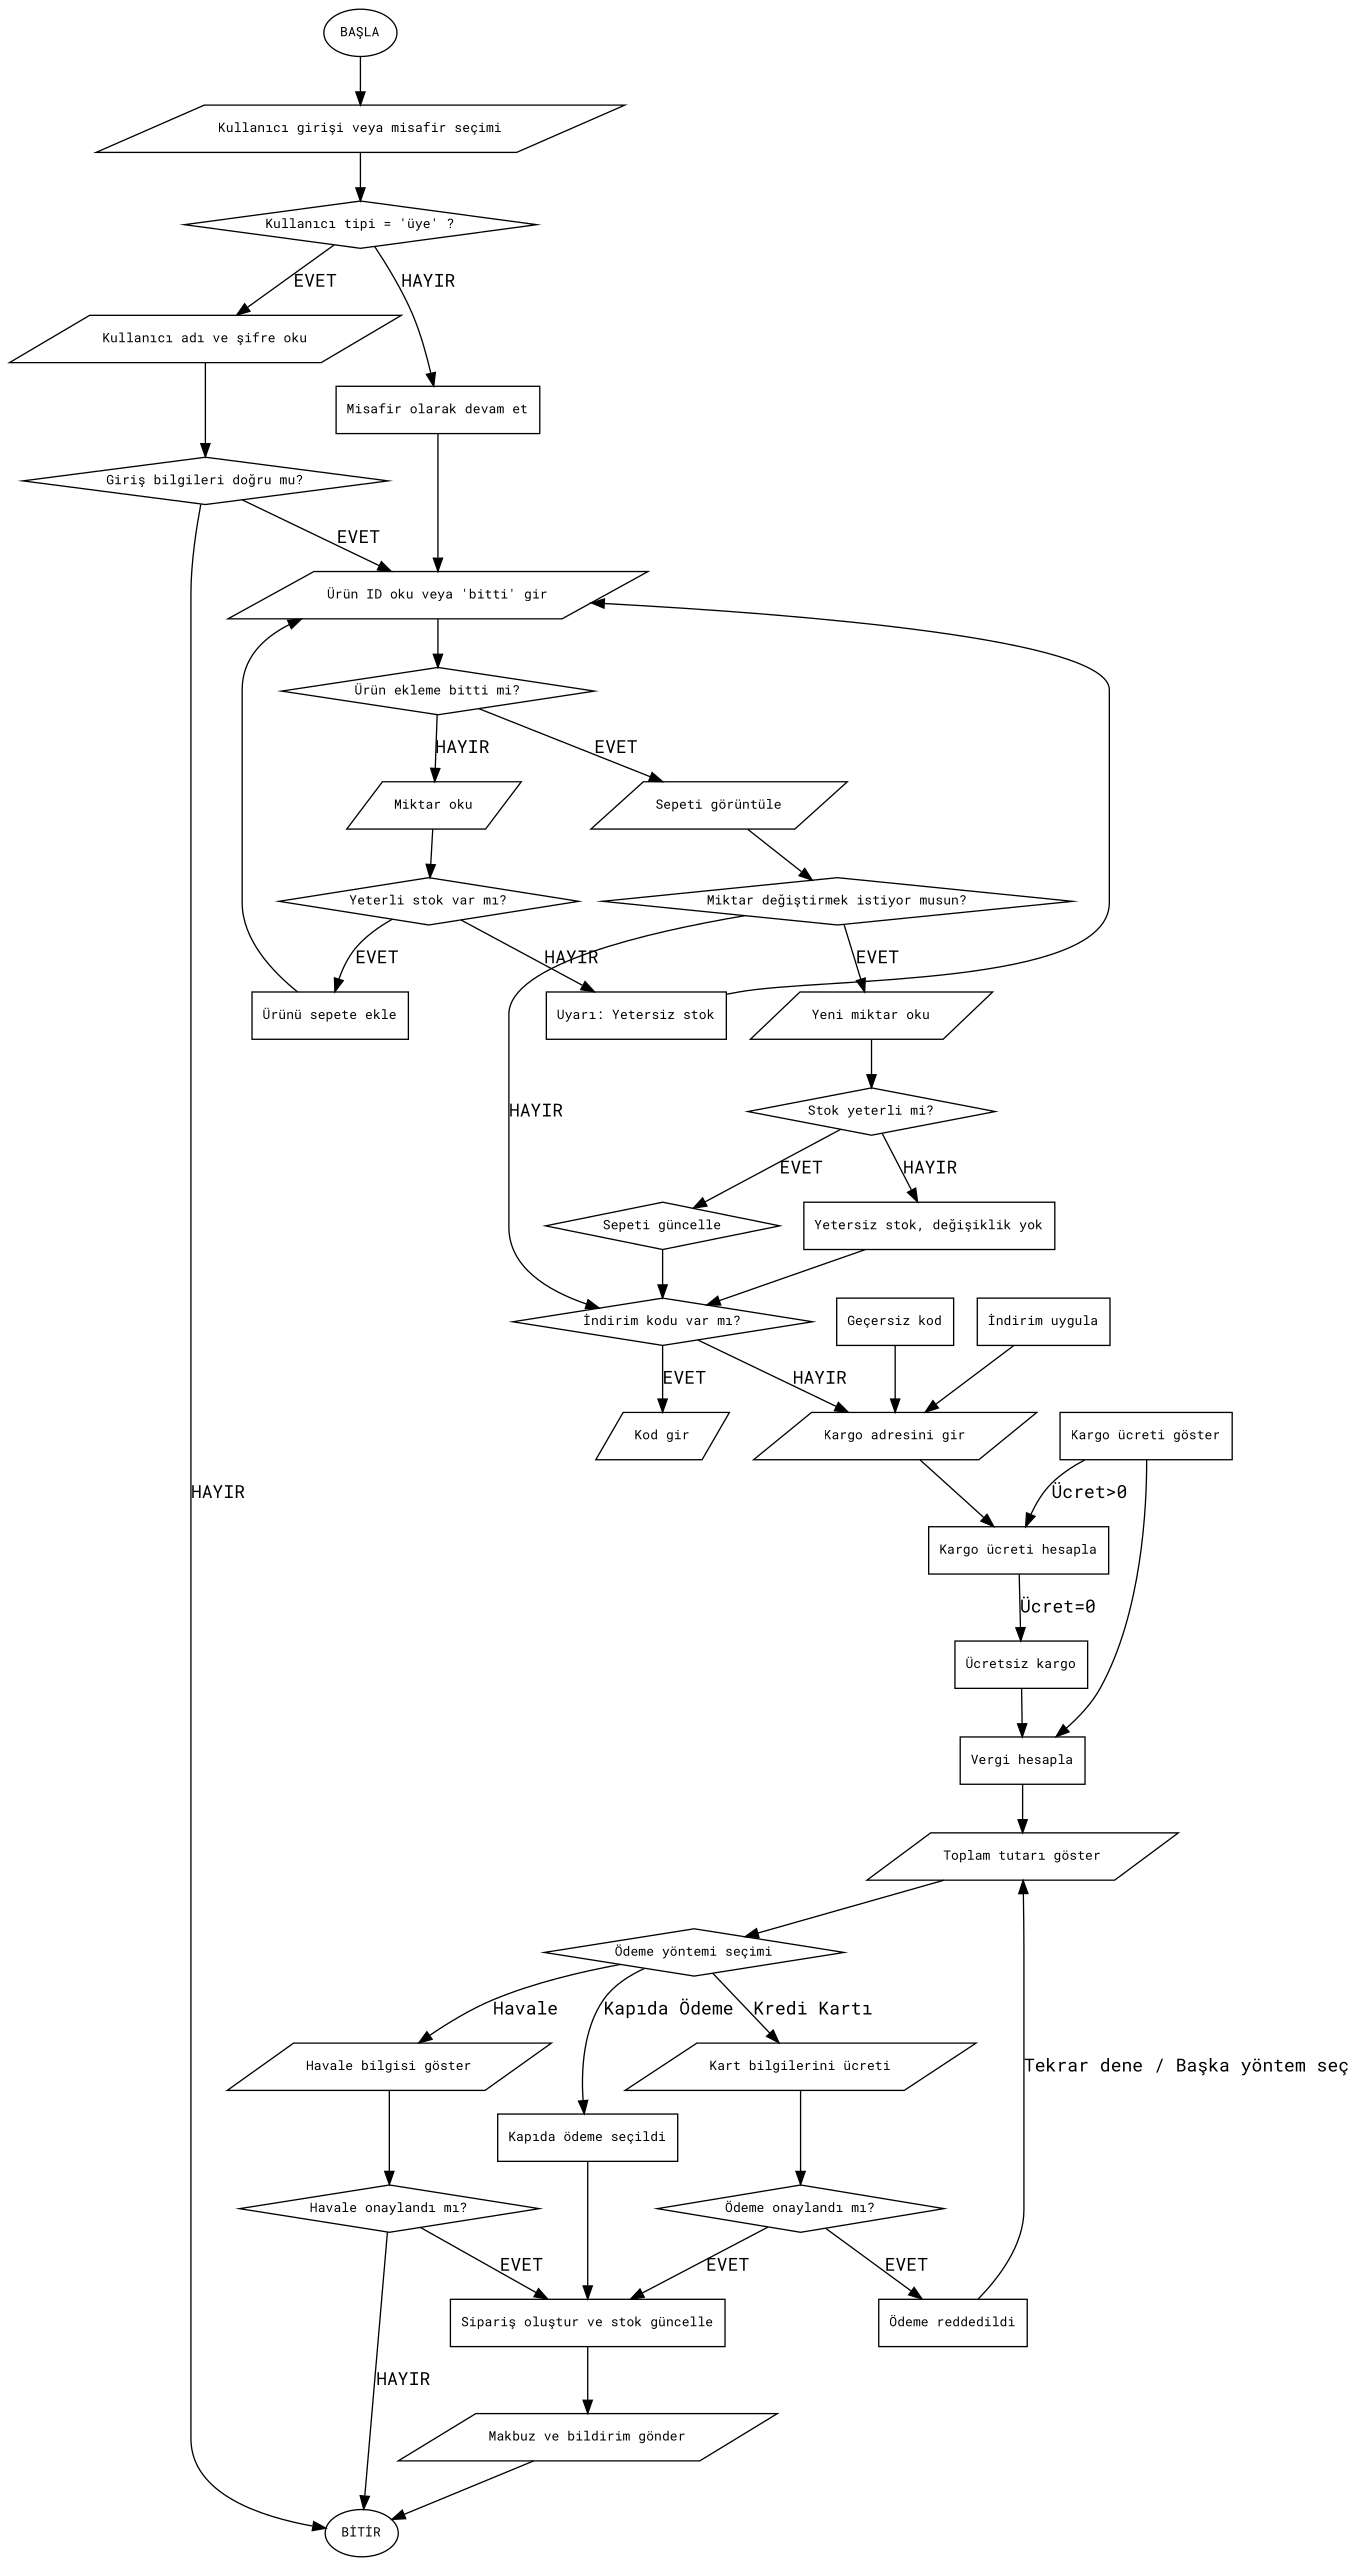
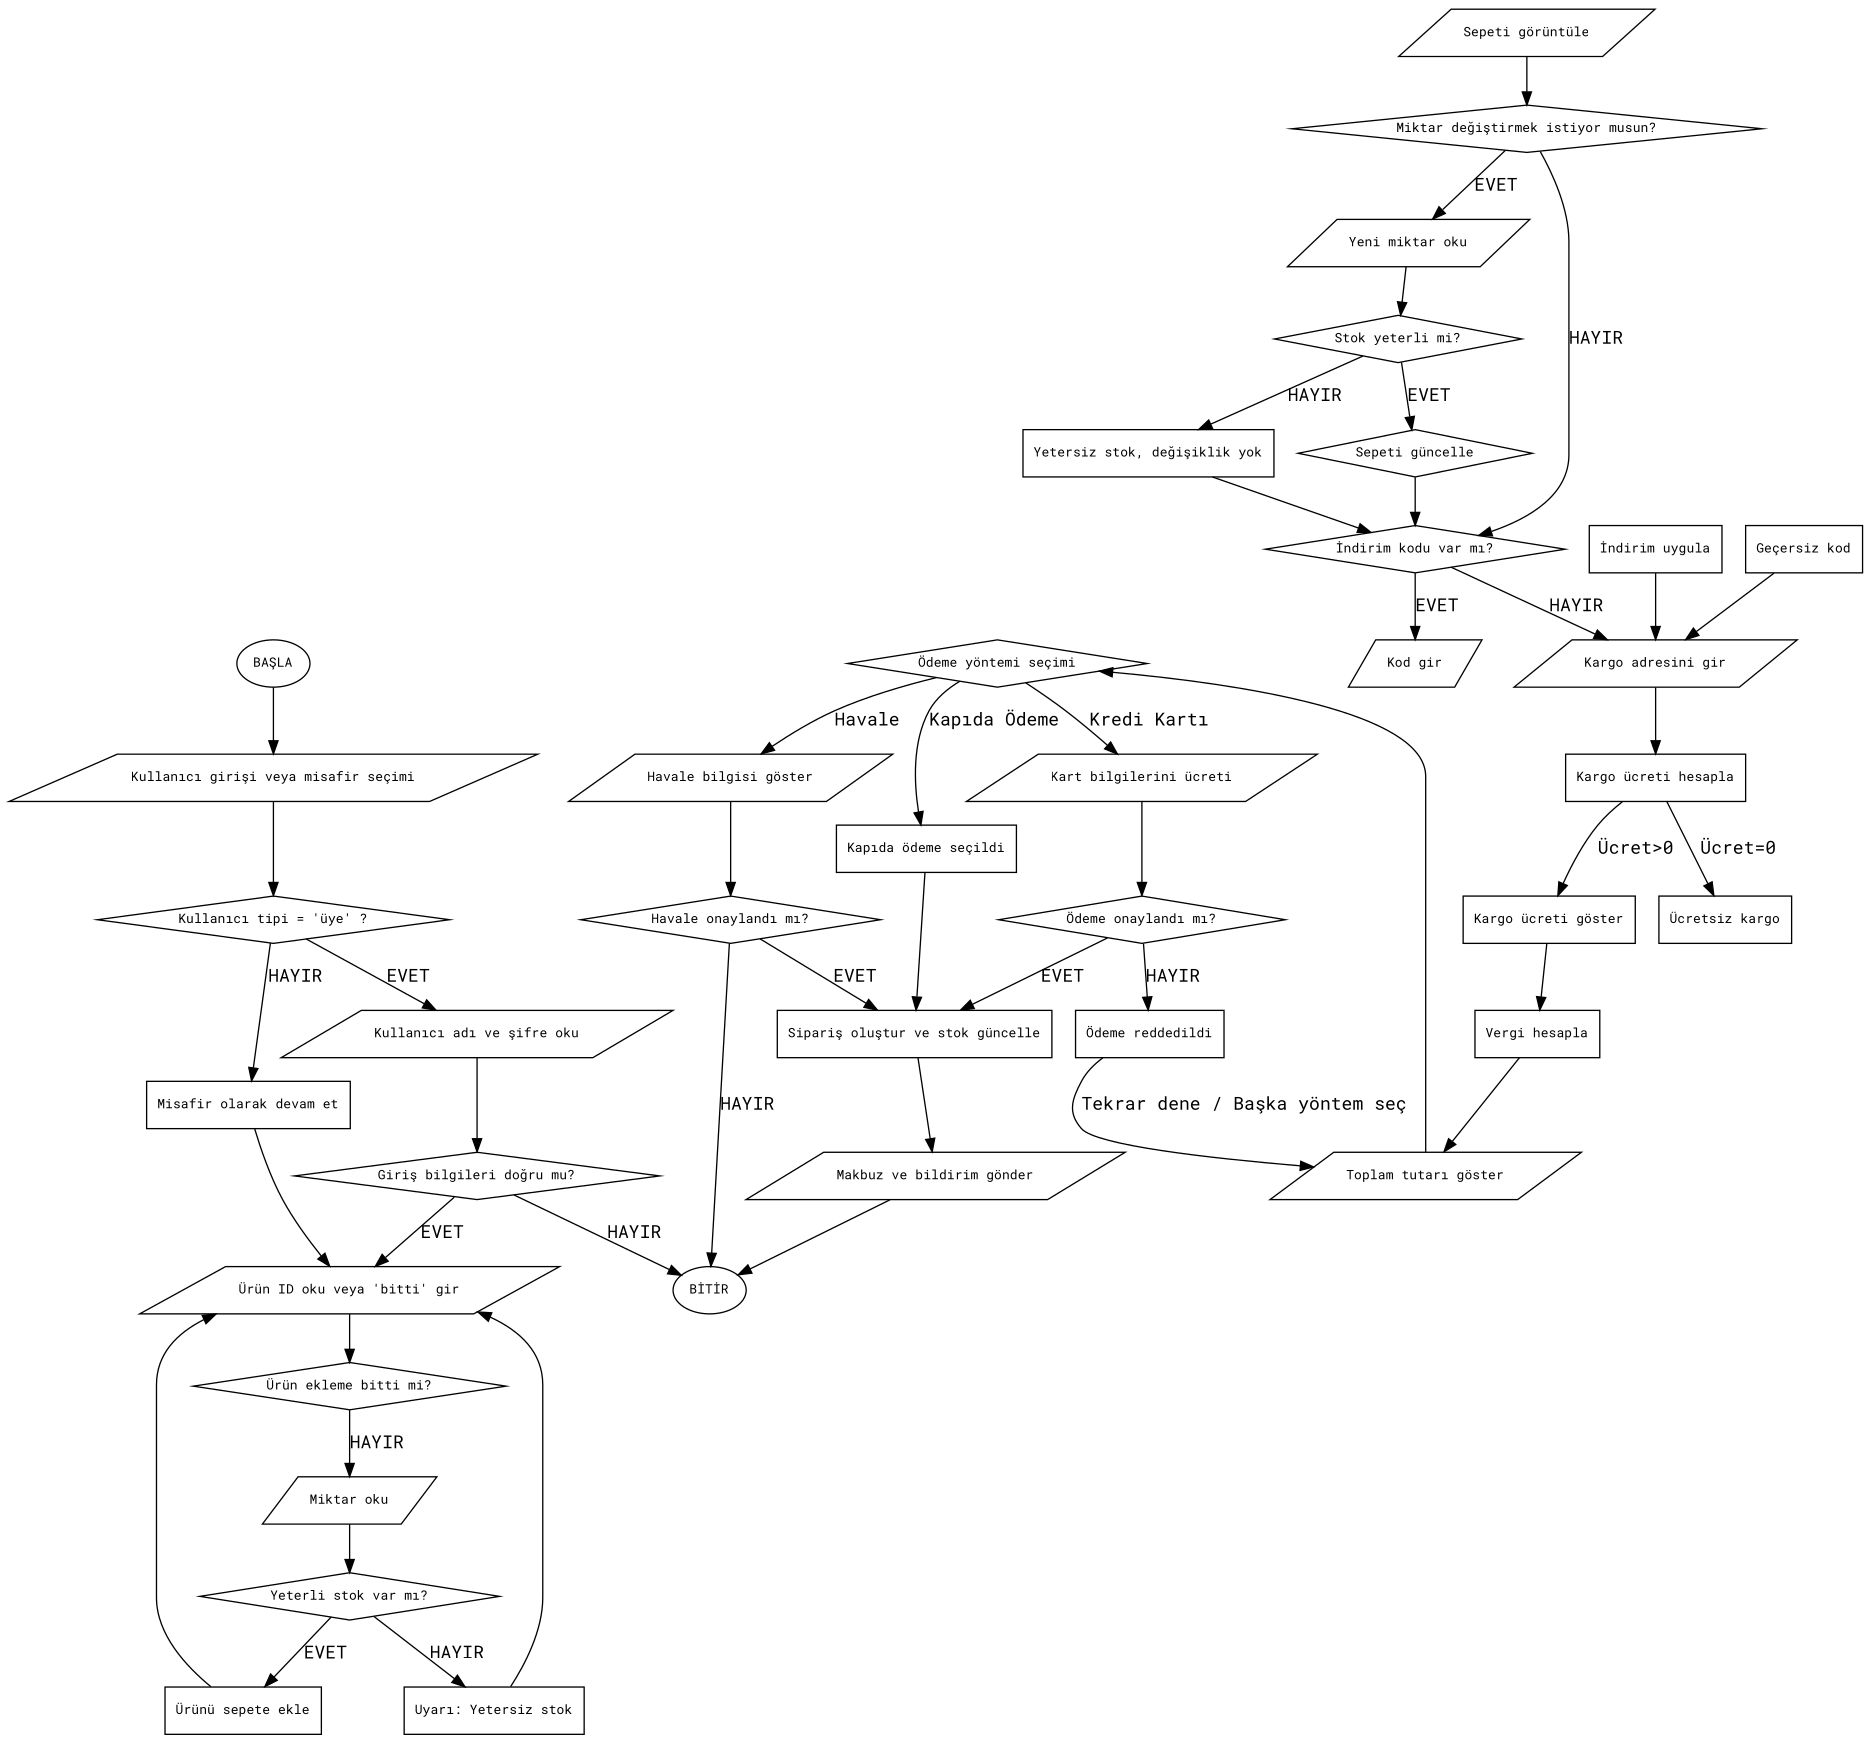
edge "Ürün ekleme bitti mi?" -> "Sepeti görüntüle": removed, label "EVET"
edge "Kargo ücreti göster" -> "Kargo ücreti hesapla": reversed
edge "Ücretsiz kargo" -> "Vergi hesapla": removed
edge "Ödeme onaylandı mı?" -> "Ödeme reddedildi": label "EVET" -> "HAYIR"
